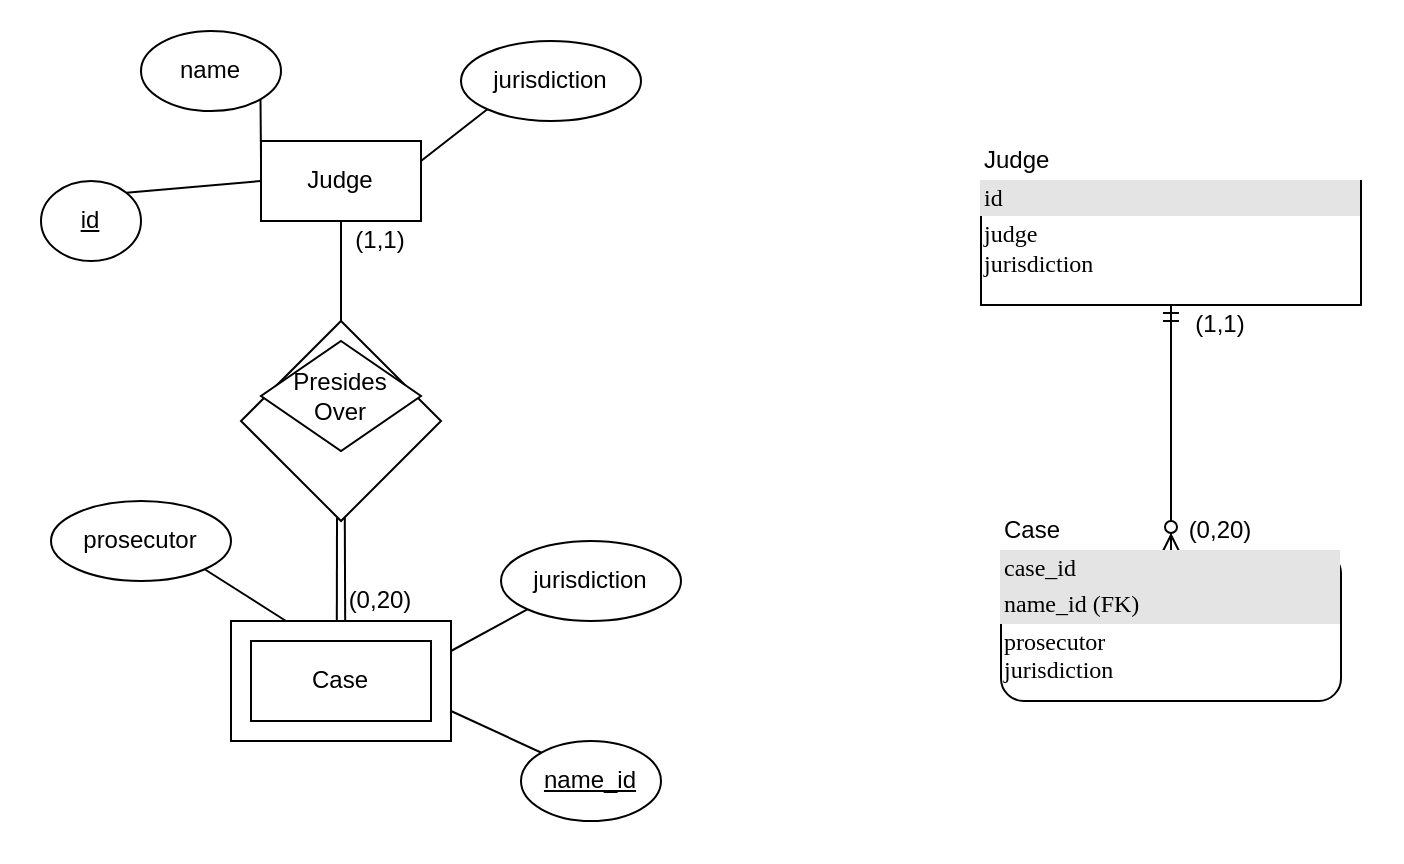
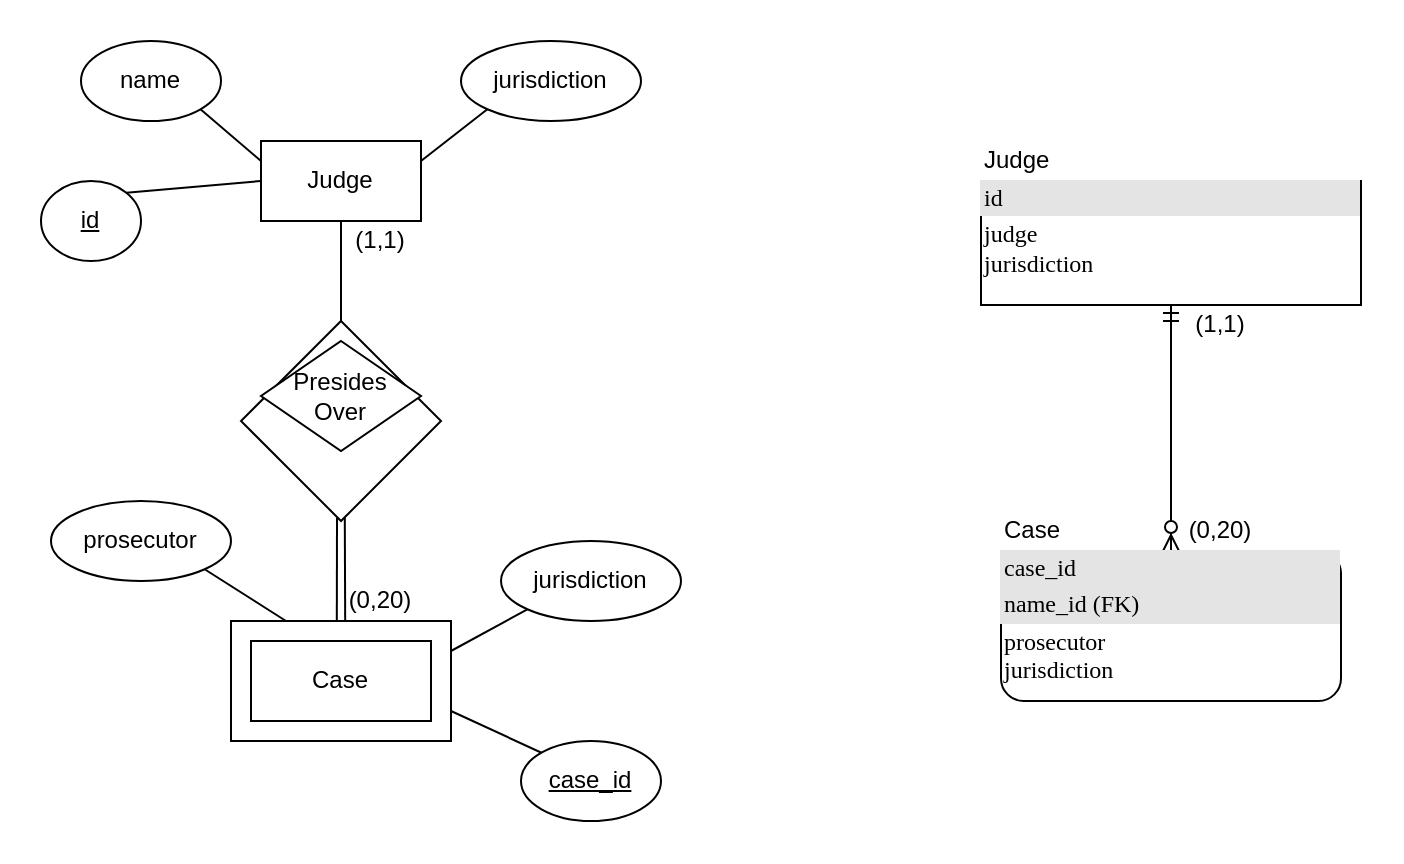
node "name": moved (211, 71) -> (151, 81)
node "name_id": label "name_id" -> "case_id"
